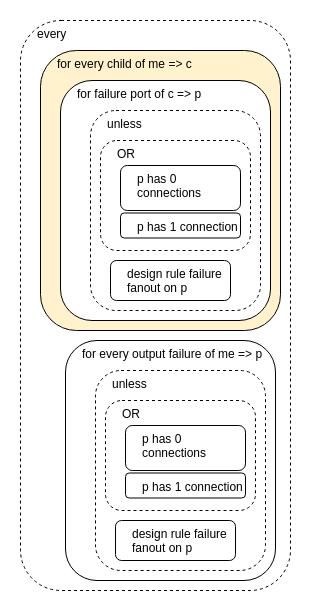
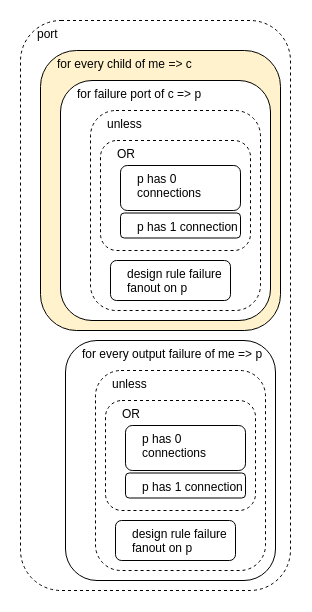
node "every": label "every" -> "port"
